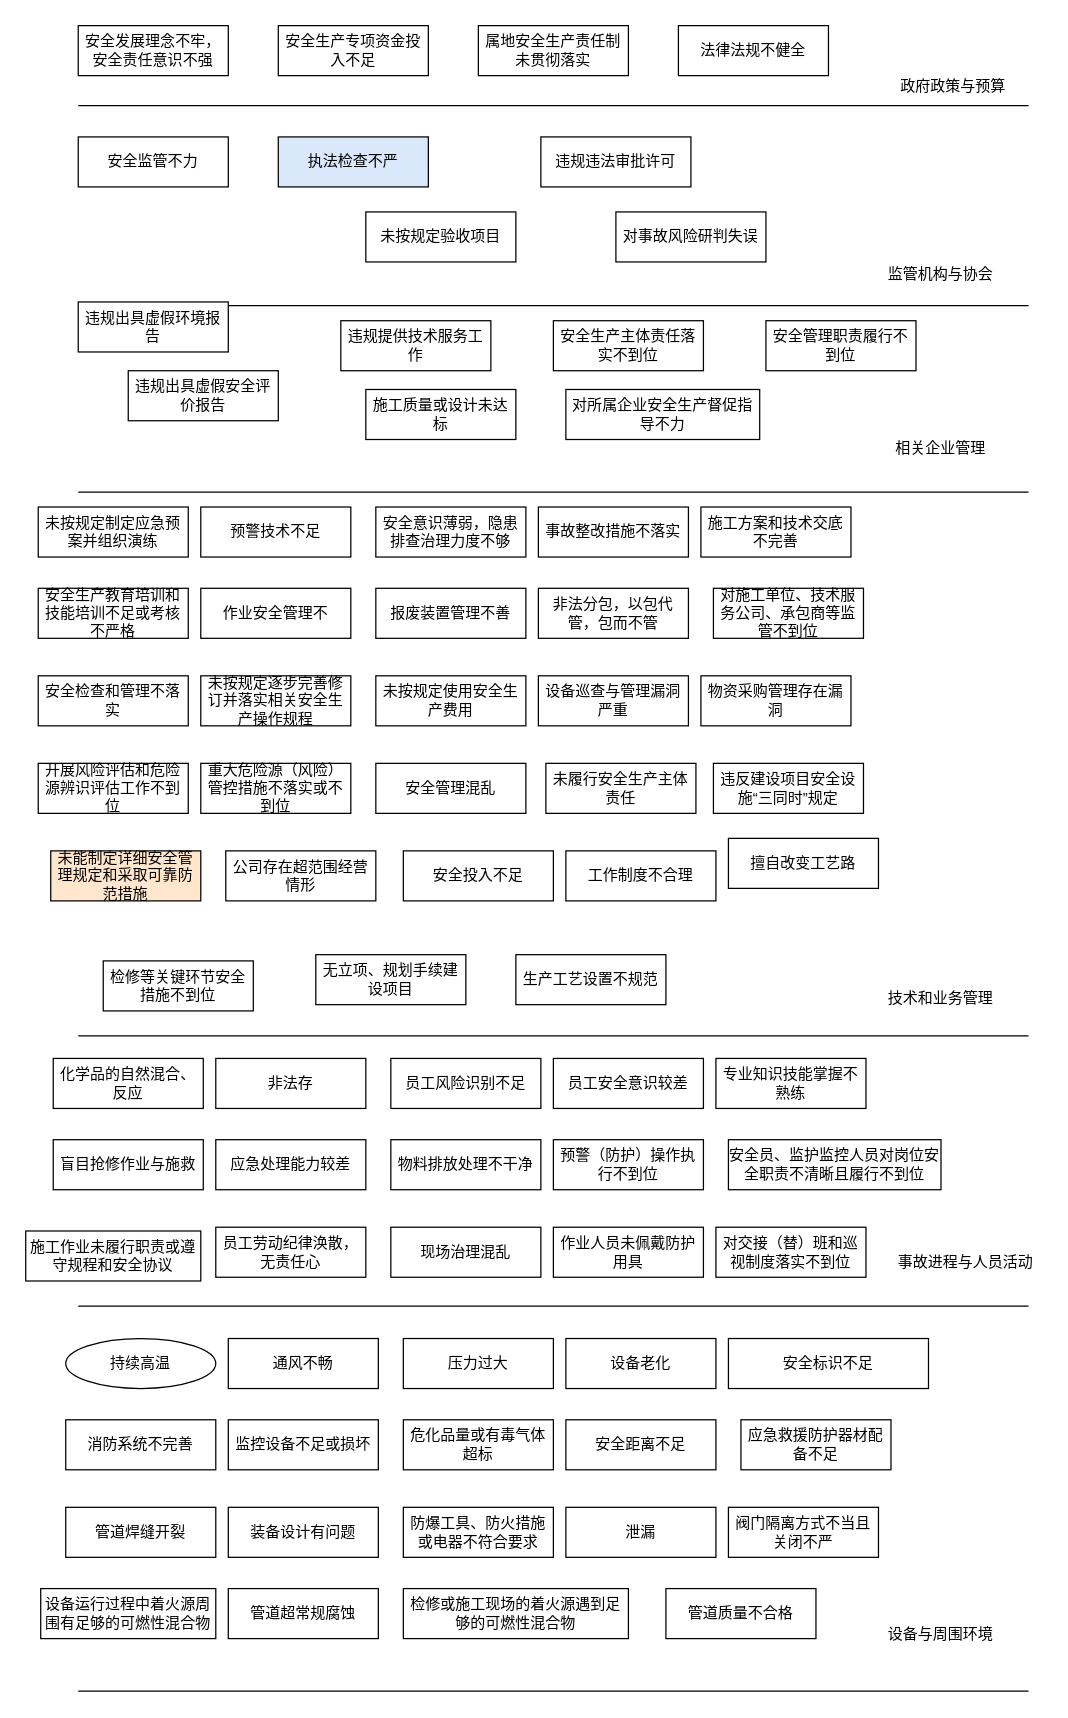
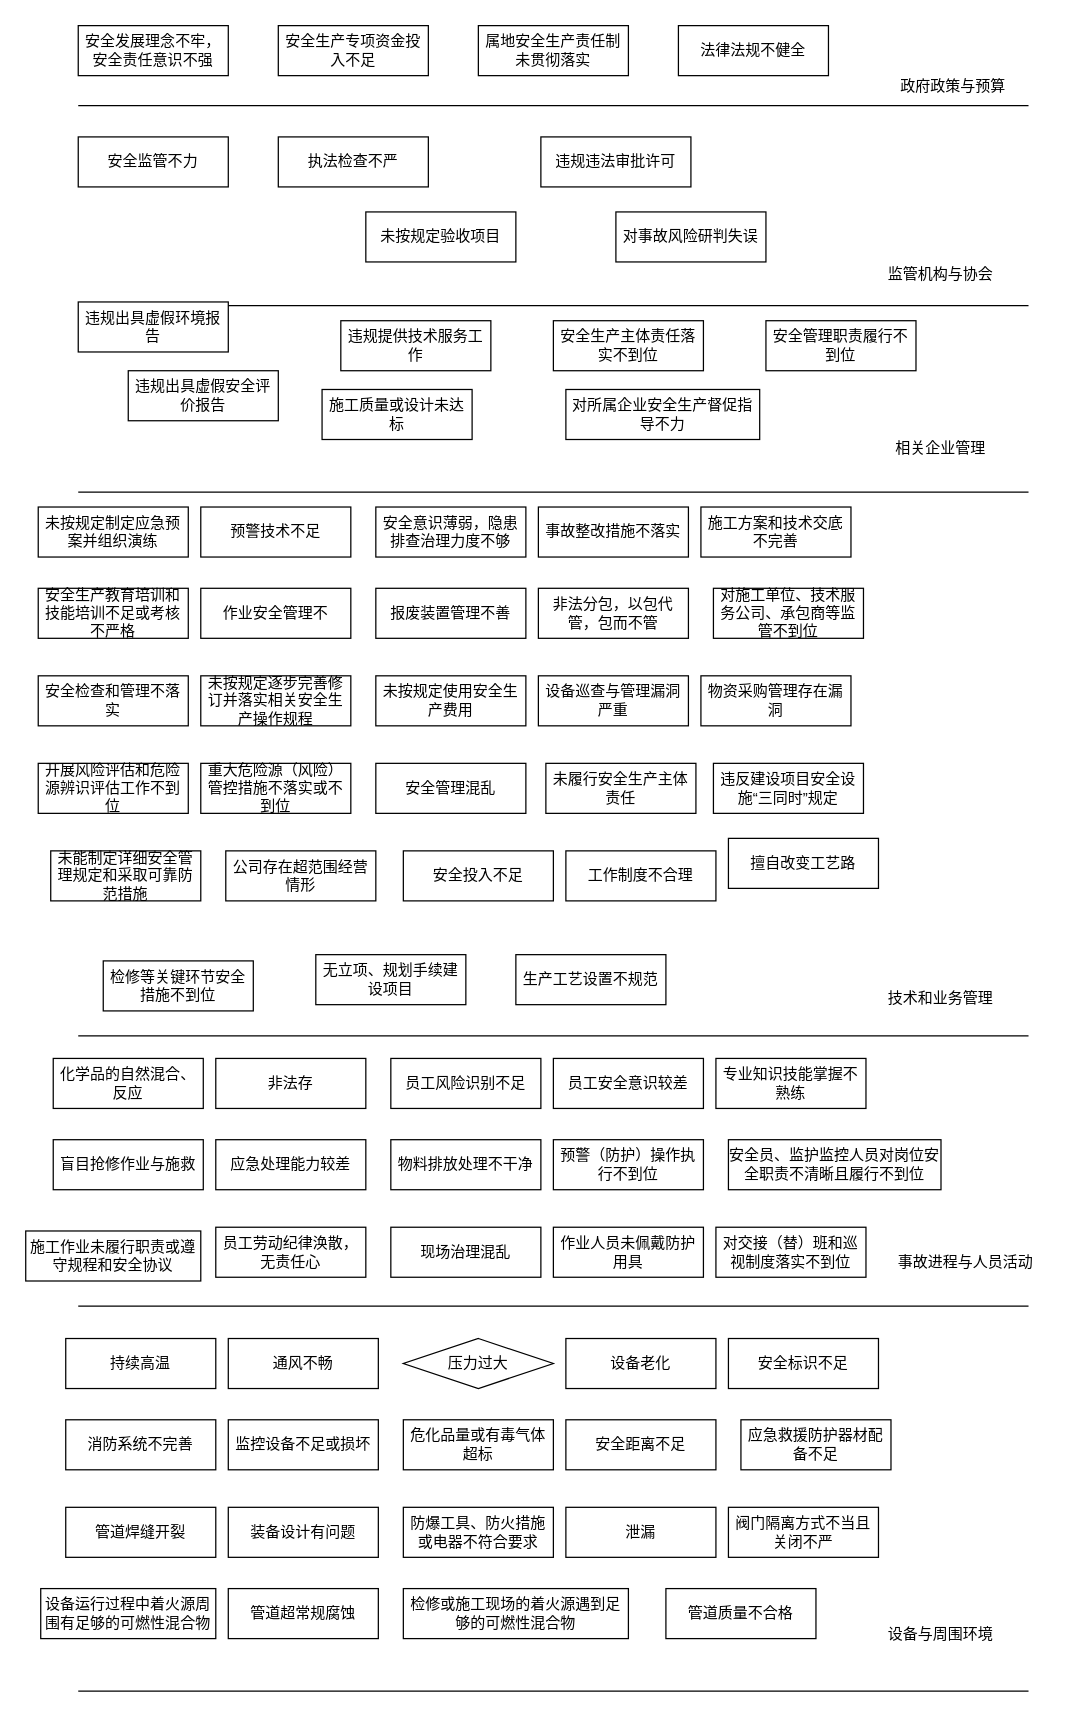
node "执法检查不严": fillcolor #dae8fc -> #ffffff
node "施工质量或设计未达标": moved (441, 414) -> (397, 414)
node "未能制定详细安全管理规定和采取可靠防范措施": fillcolor #ffe6cc -> #ffffff
node "持续高温": shape ellipse -> rectangle
node "压力过大": shape rectangle -> diamond
node "安全标识不足": size 200x50 -> 150x50
